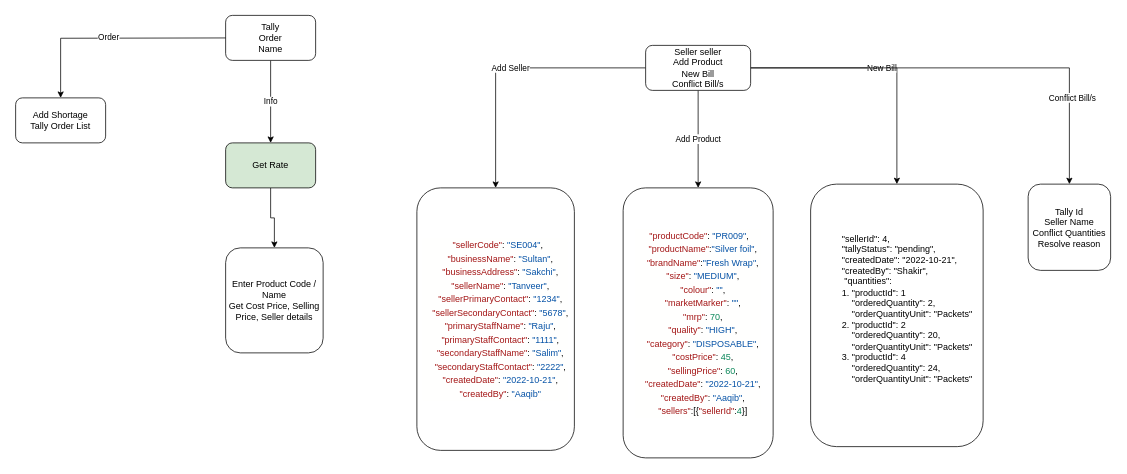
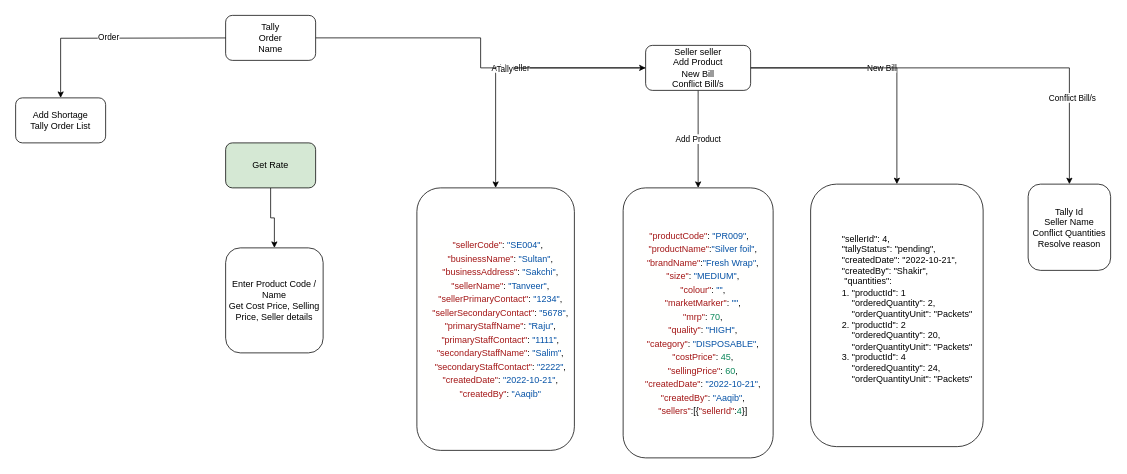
edge "TallyOrderName" -> "Seller seller Add Product New Bill Conflict Bill/s": added, label "Tally"
edge "TallyOrderName" -> "Get Rate": removed, label "Info"
